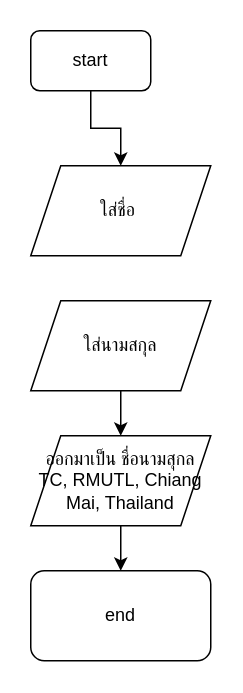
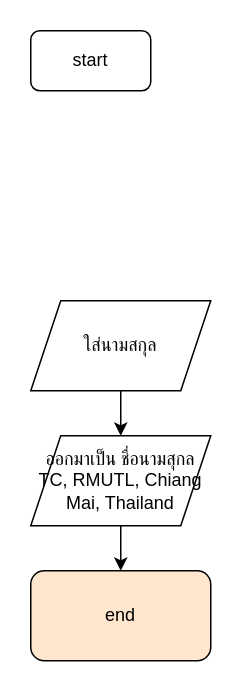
edge "start" -> "ใส่ชื่อ": removed
node "ใส่ชื่อ": removed
node "end": fillcolor #ffffff -> #ffe6cc
